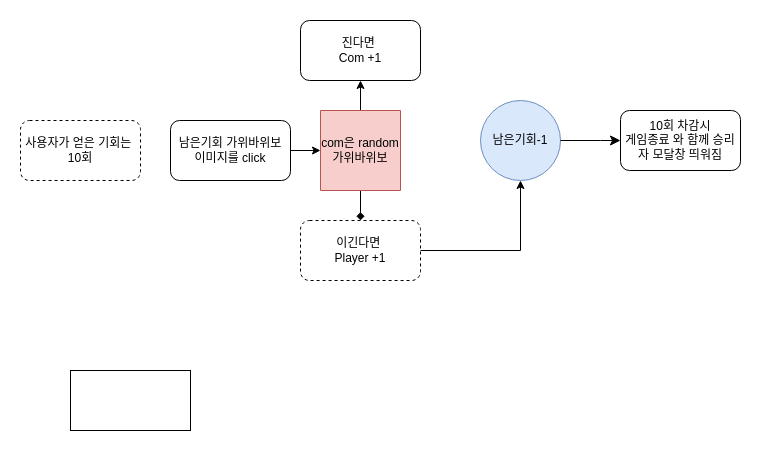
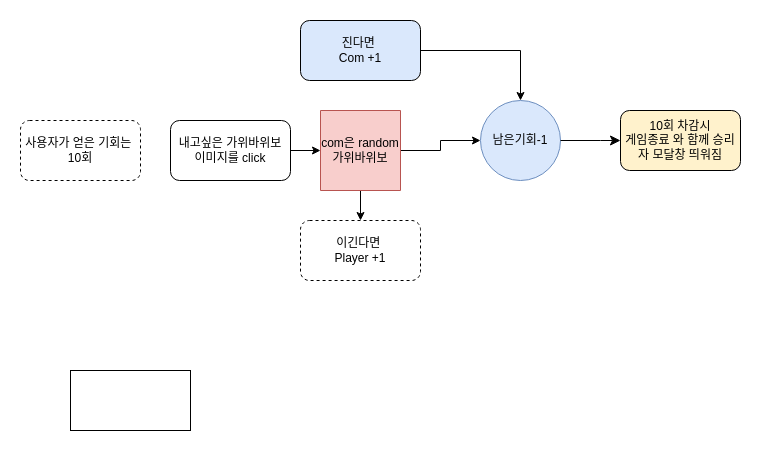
node "진다면 Com +1": fillcolor #ffffff -> #dae8fc
edge "진다면 Com +1" -> "남은기회-1": added
edge "com은 random 가위바위보" -> "진다면 Com +1": now "com은 random 가위바위보" -> "남은기회-1"
node "10회 차감시 게임종료 와 함께 승리자 모달창 띄워짐": fillcolor #ffffff -> #fff2cc
node "남은기회 가위바위보 이미지를 click": label "남은기회 가위바위보 이미지를 click" -> "내고싶은 가위바위보 이미지를 click"
edge "com은 random 가위바위보" -> "이긴다면 Player +1": arrowhead diamond -> classic
edge "이긴다면 Player +1" -> "남은기회-1": removed
